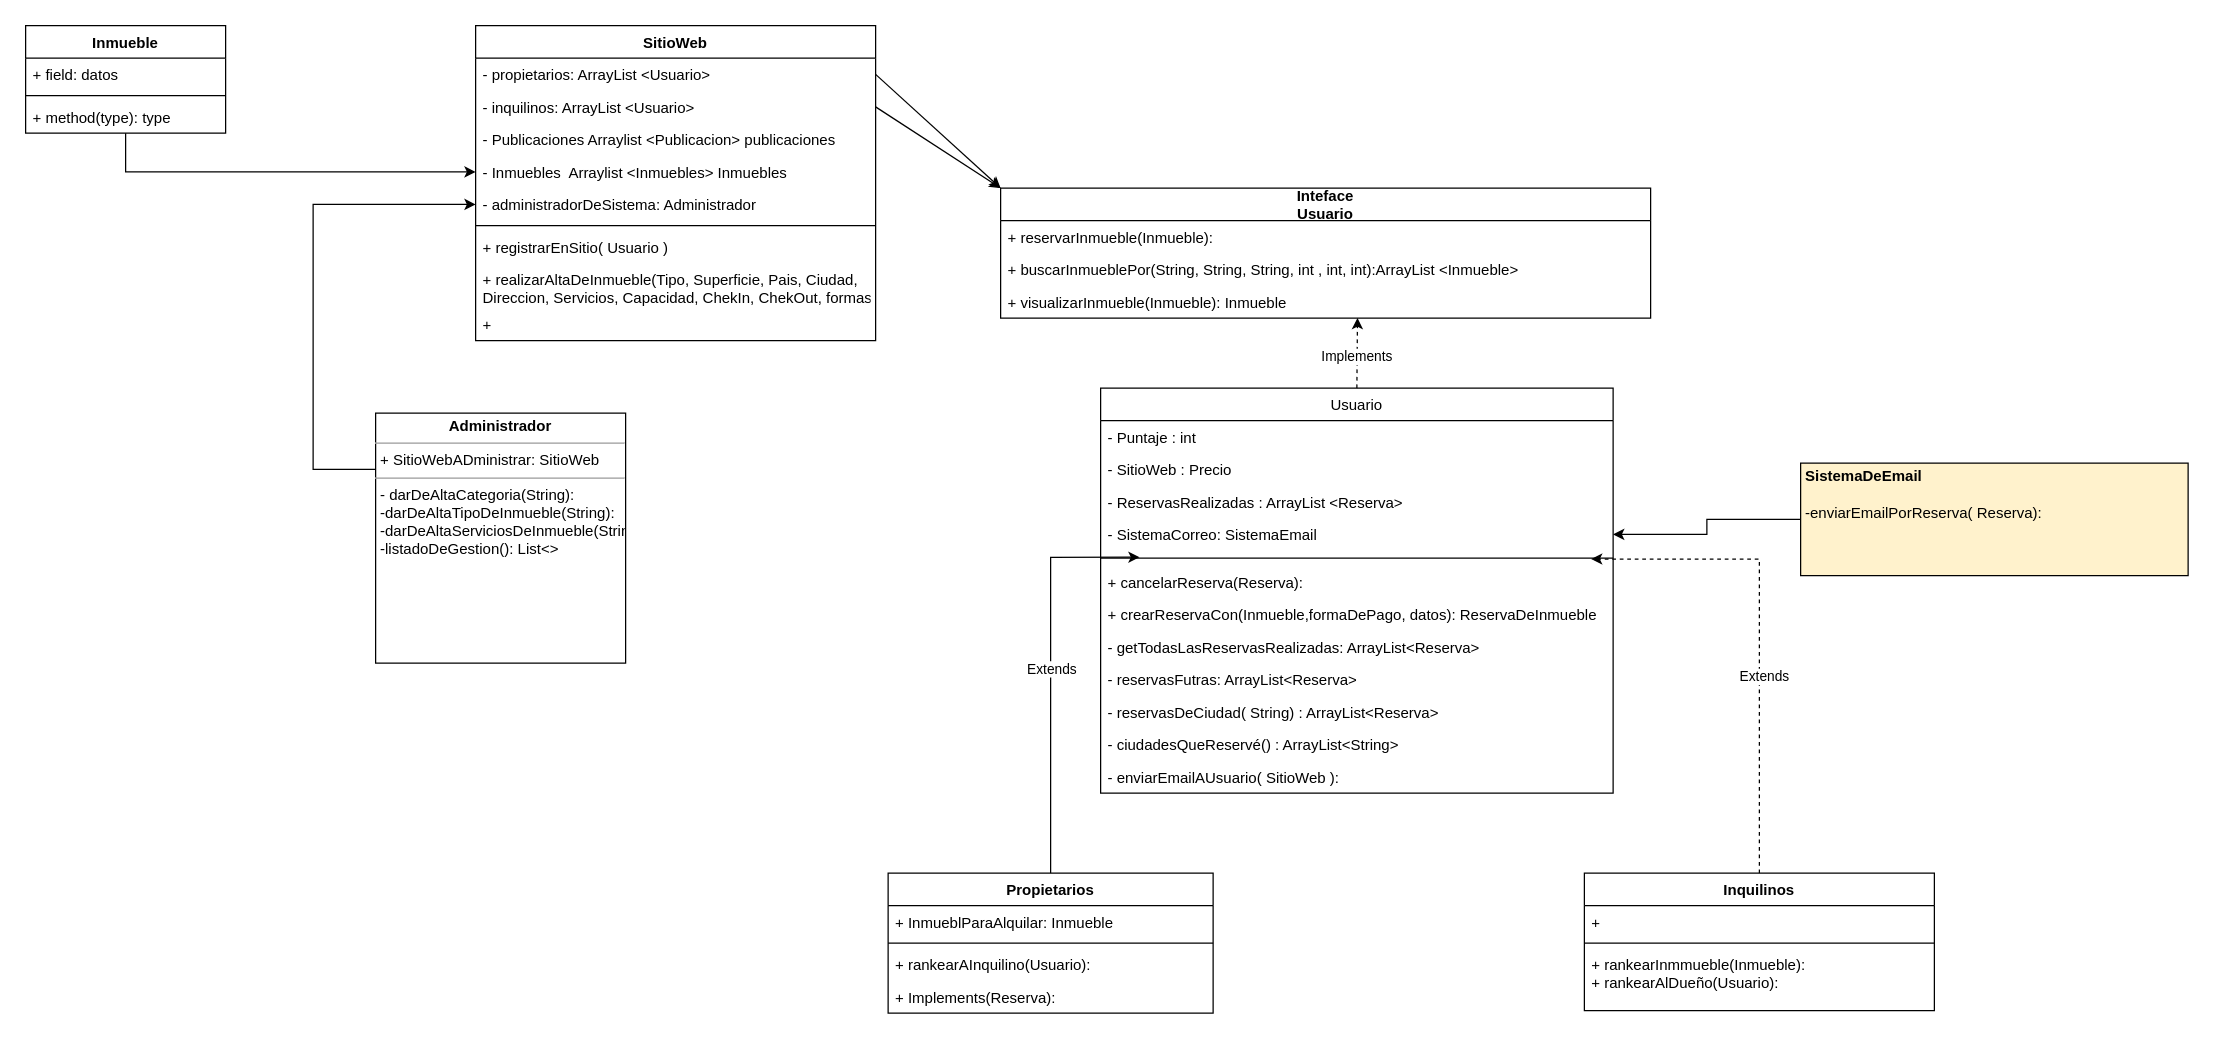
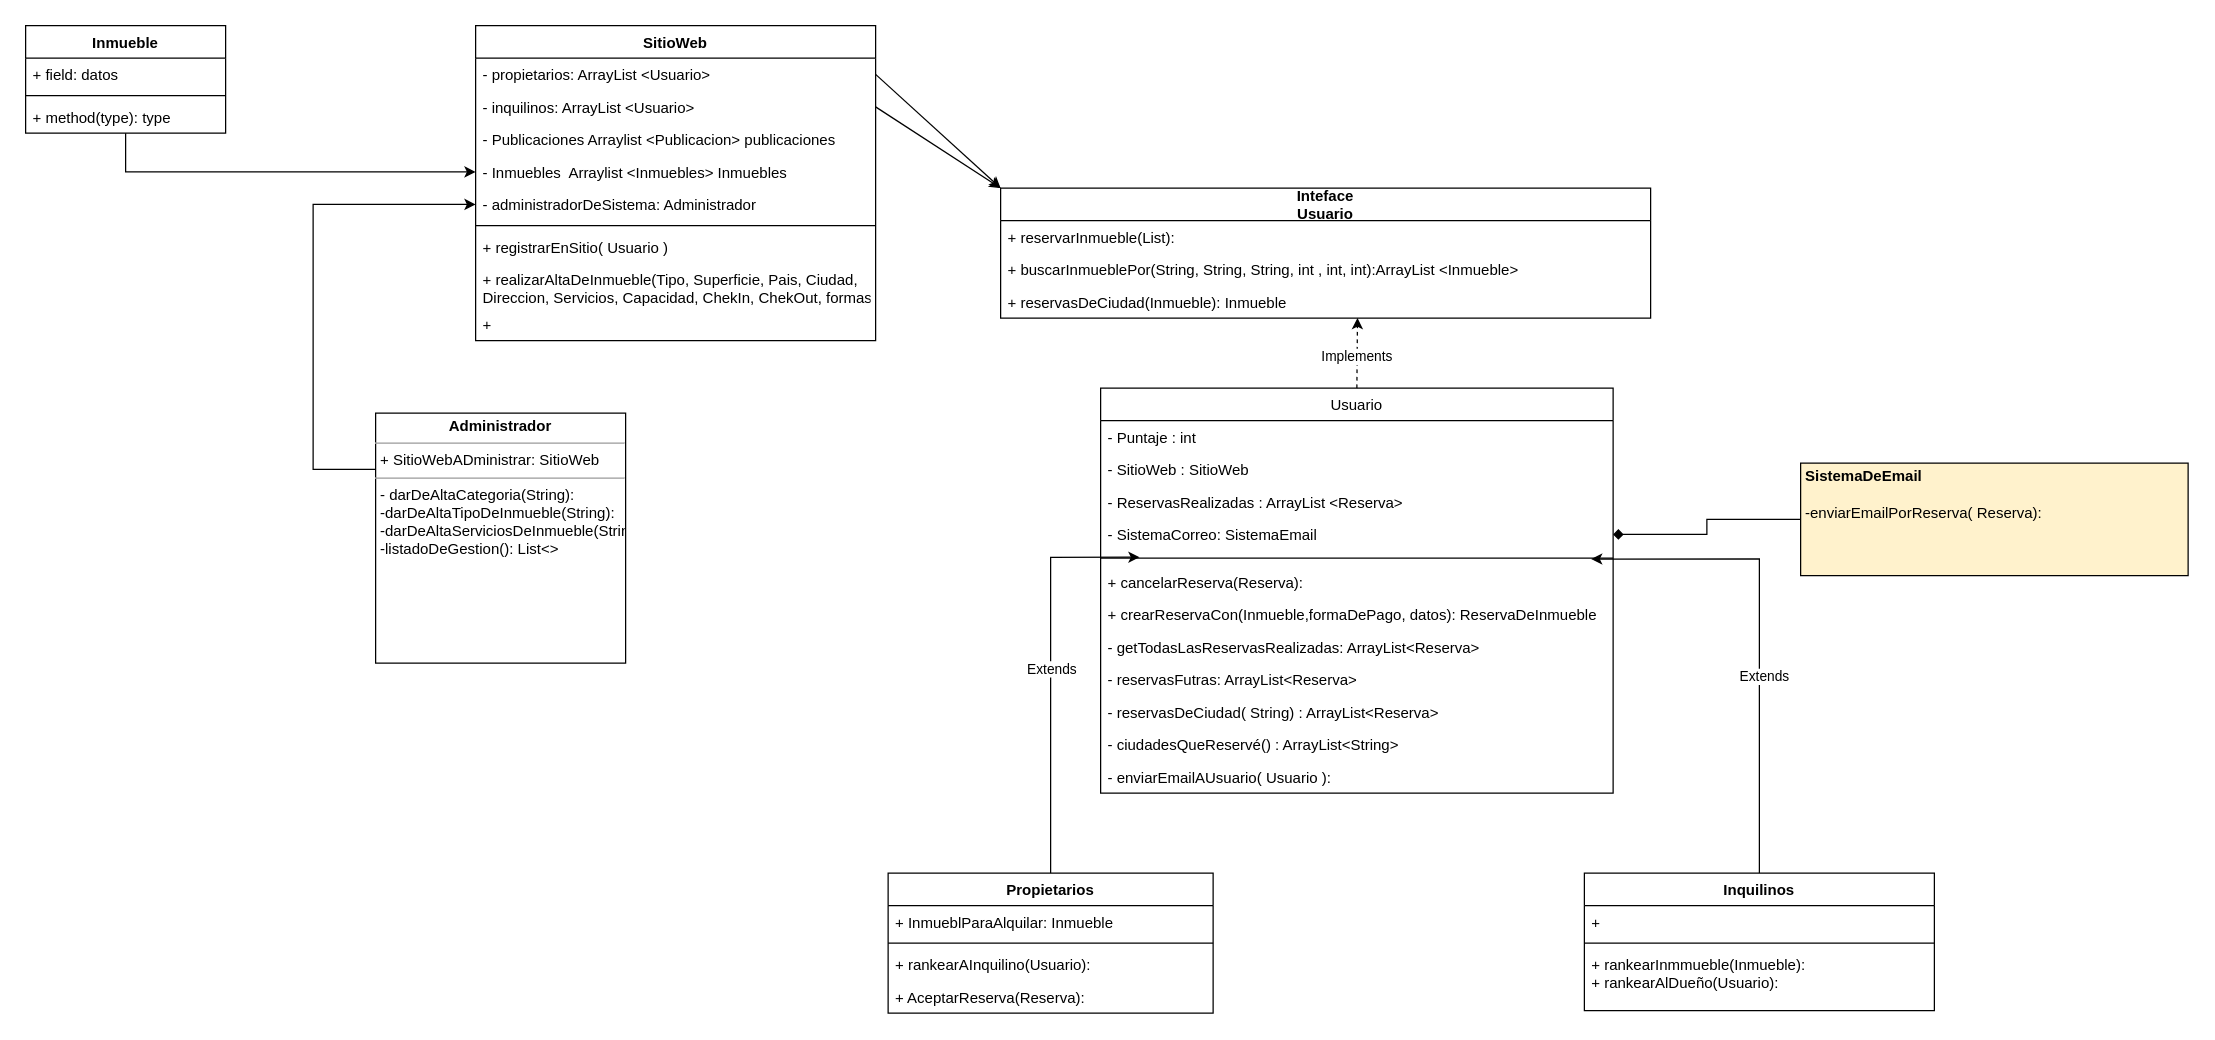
node "+ reservarInmueble(Inmueble):": label "+ reservarInmueble(Inmueble):" -> "+ reservarInmueble(List):"
node "+ visualizarInmueble(Inmueble): Inmueble": label "+ visualizarInmueble(Inmueble): Inmueble" -> "+ reservasDeCiudad(Inmueble): Inmueble"
node "- SitioWeb : Precio": label "- SitioWeb : Precio" -> "- SitioWeb : SitioWeb"
edge "SistemaDeEmail -enviarEmailPorReserva( Reserva):" -> "- SistemaCorreo: SistemaEmail": arrowhead classic -> diamond
edge "Inquilinos" -> "+ cancelarReserva(Reserva):": style dashed -> solid
node "- enviarEmailAUsuario( SitioWeb ):": label "- enviarEmailAUsuario( SitioWeb ):" -> "- enviarEmailAUsuario( Usuario ):"
node "+ Implements(Reserva):": label "+ Implements(Reserva):" -> "+ AceptarReserva(Reserva):"
